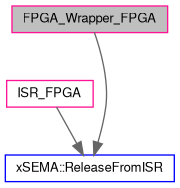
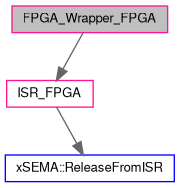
edge "FPGA_Wrapper_FPGA" -> "xSEMA::ReleaseFromISR": now "FPGA_Wrapper_FPGA" -> "ISR_FPGA"
